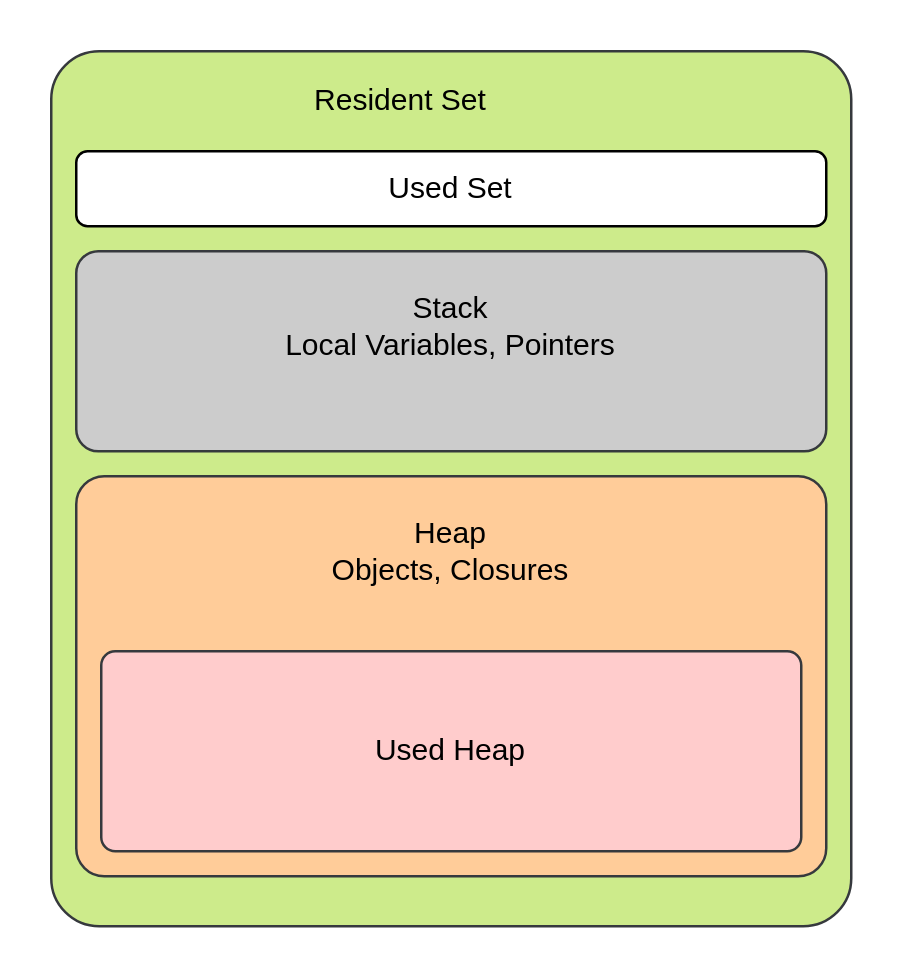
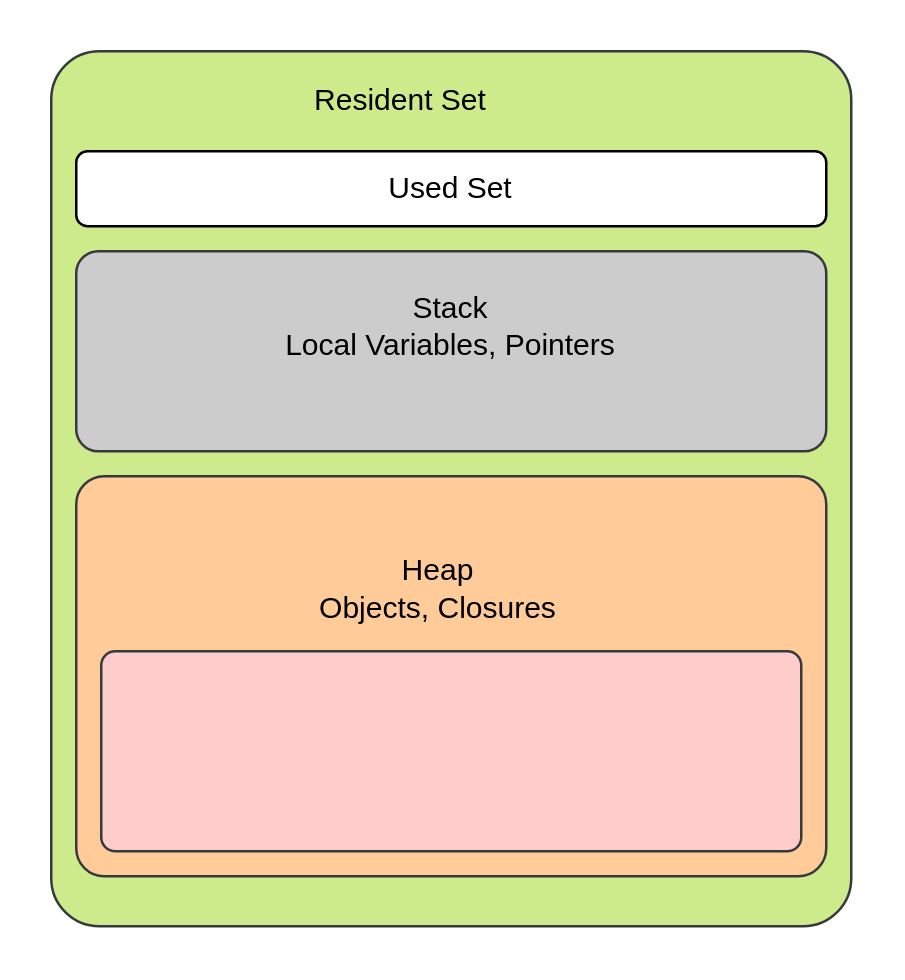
node "Heap Objects, Closures": moved (451, 551) -> (439, 589)
node "Used Heap": removed
